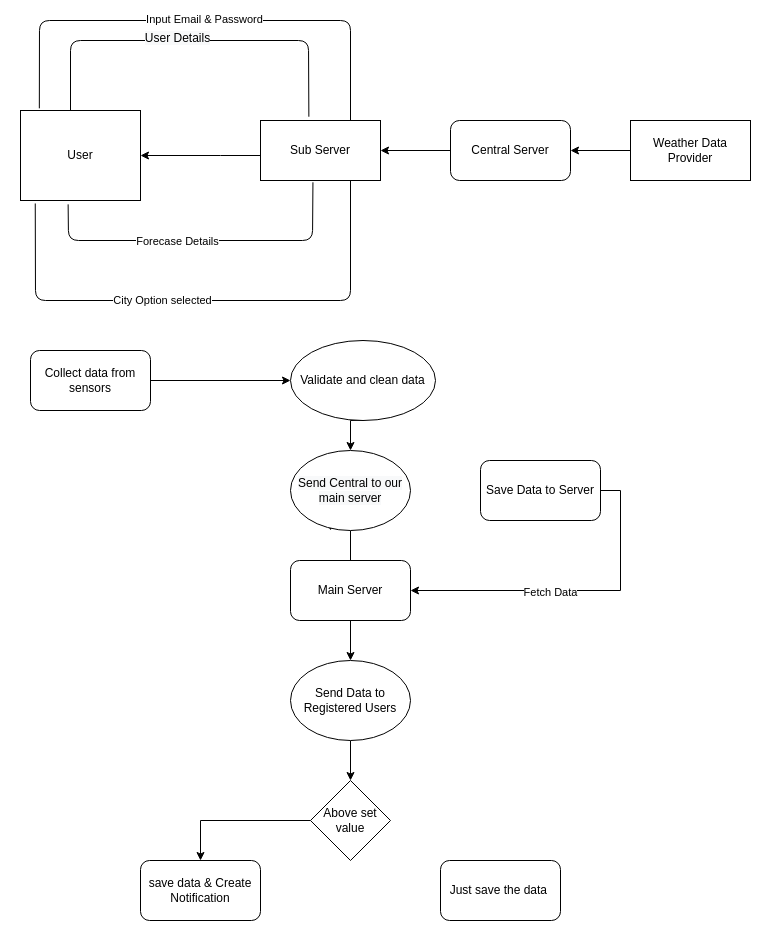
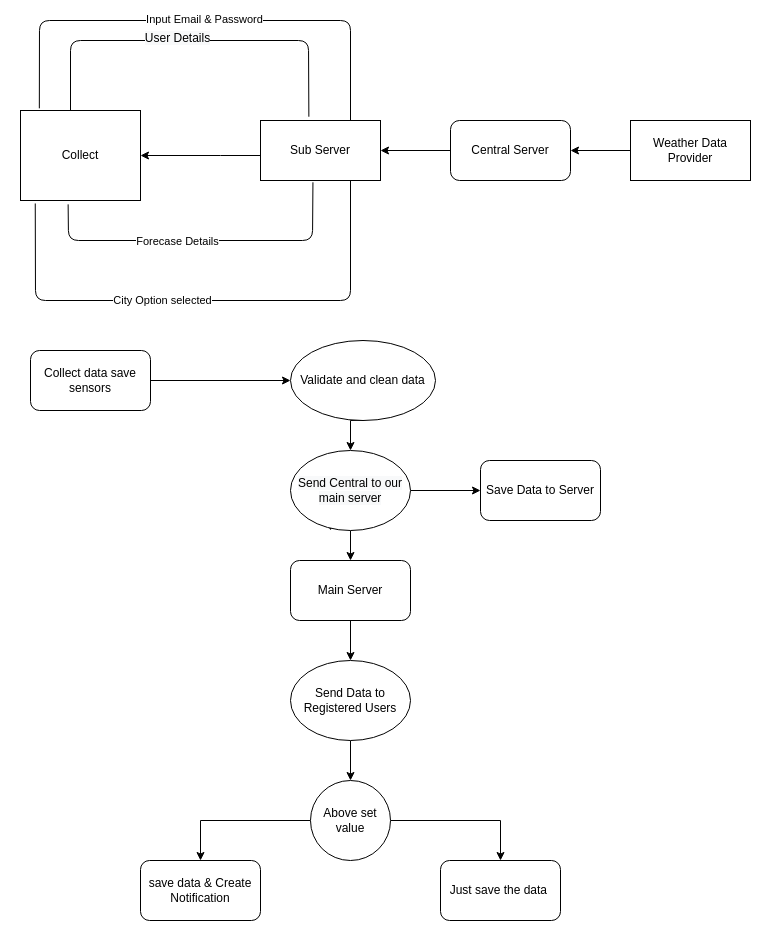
node "User": label "User" -> "Collect"
node "Collect data from sensors": label "Collect data from sensors" -> "Collect data save sensors"
edge "Send Central to our main server" -> "Save Data to Server": added
edge "Send Central to our main server" -- "Main Server": arrowhead none -> classic
edge "Save Data to Server" -> "Main Server": removed, label "Fetch Data"
node "Above set value": shape diamond -> ellipse
edge "Above set value" -> "Just save the data": added
